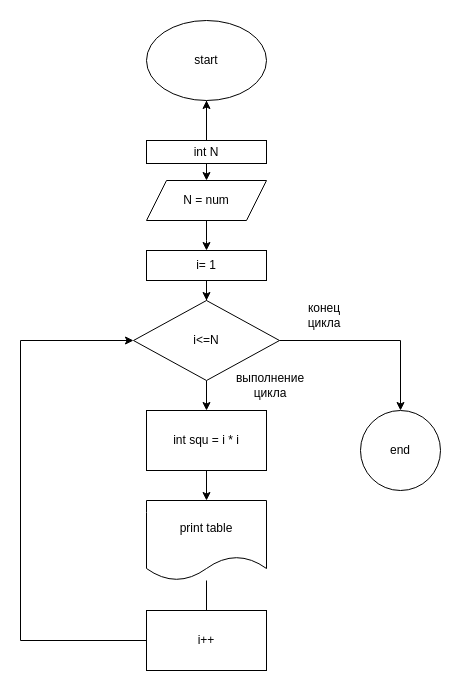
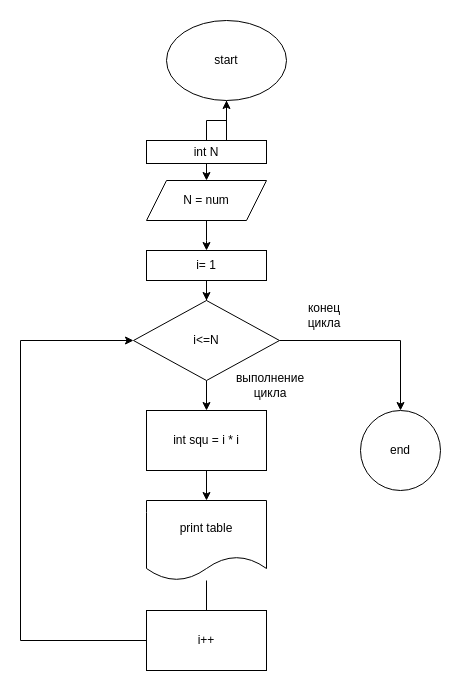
node "start": moved (207, 61) -> (227, 61)
